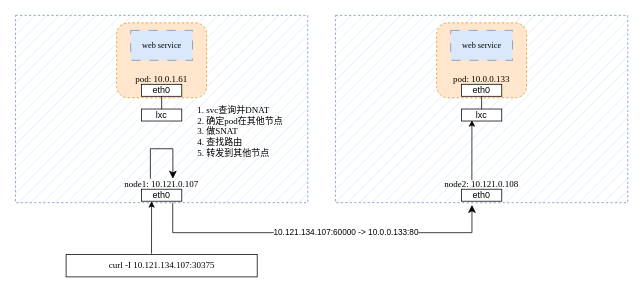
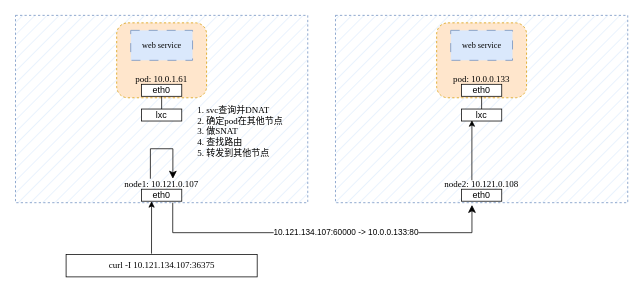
node "curl -I 10.121.134.107:30375": label "curl -I 10.121.134.107:30375" -> "curl -I 10.121.134.107:36375"
